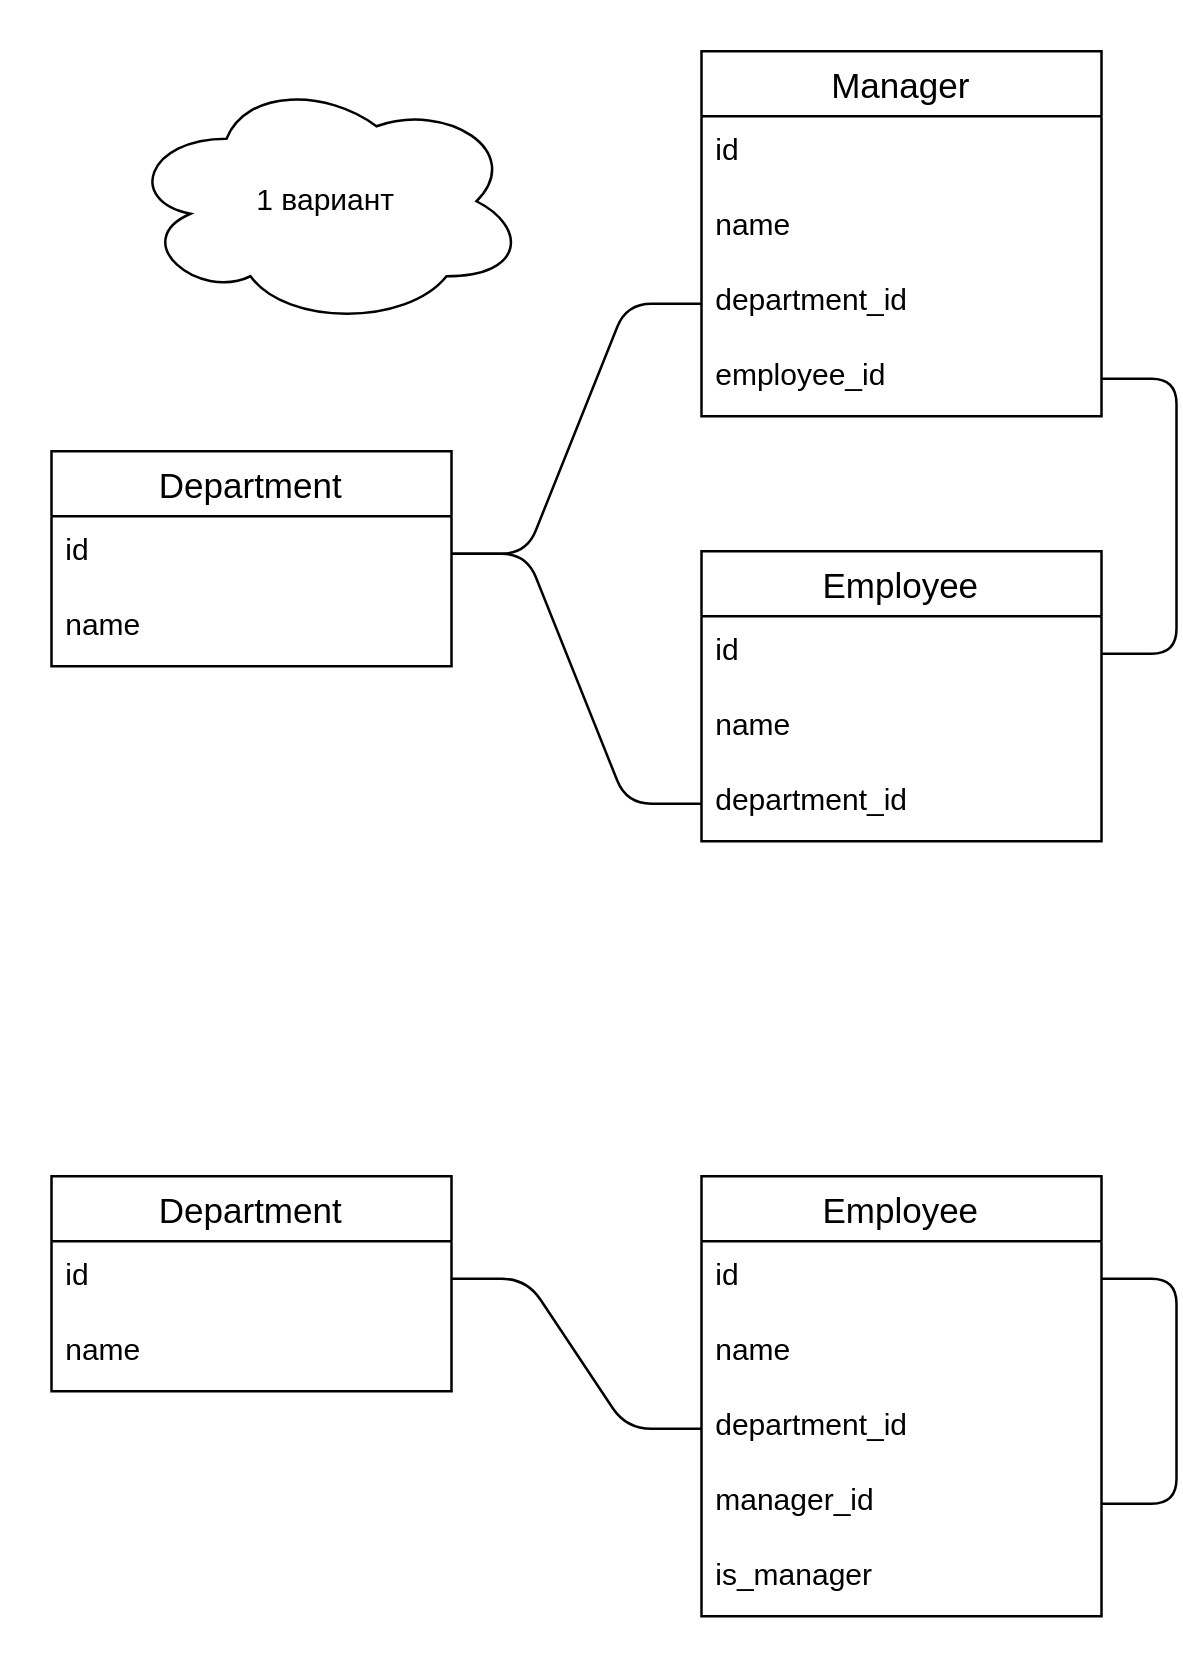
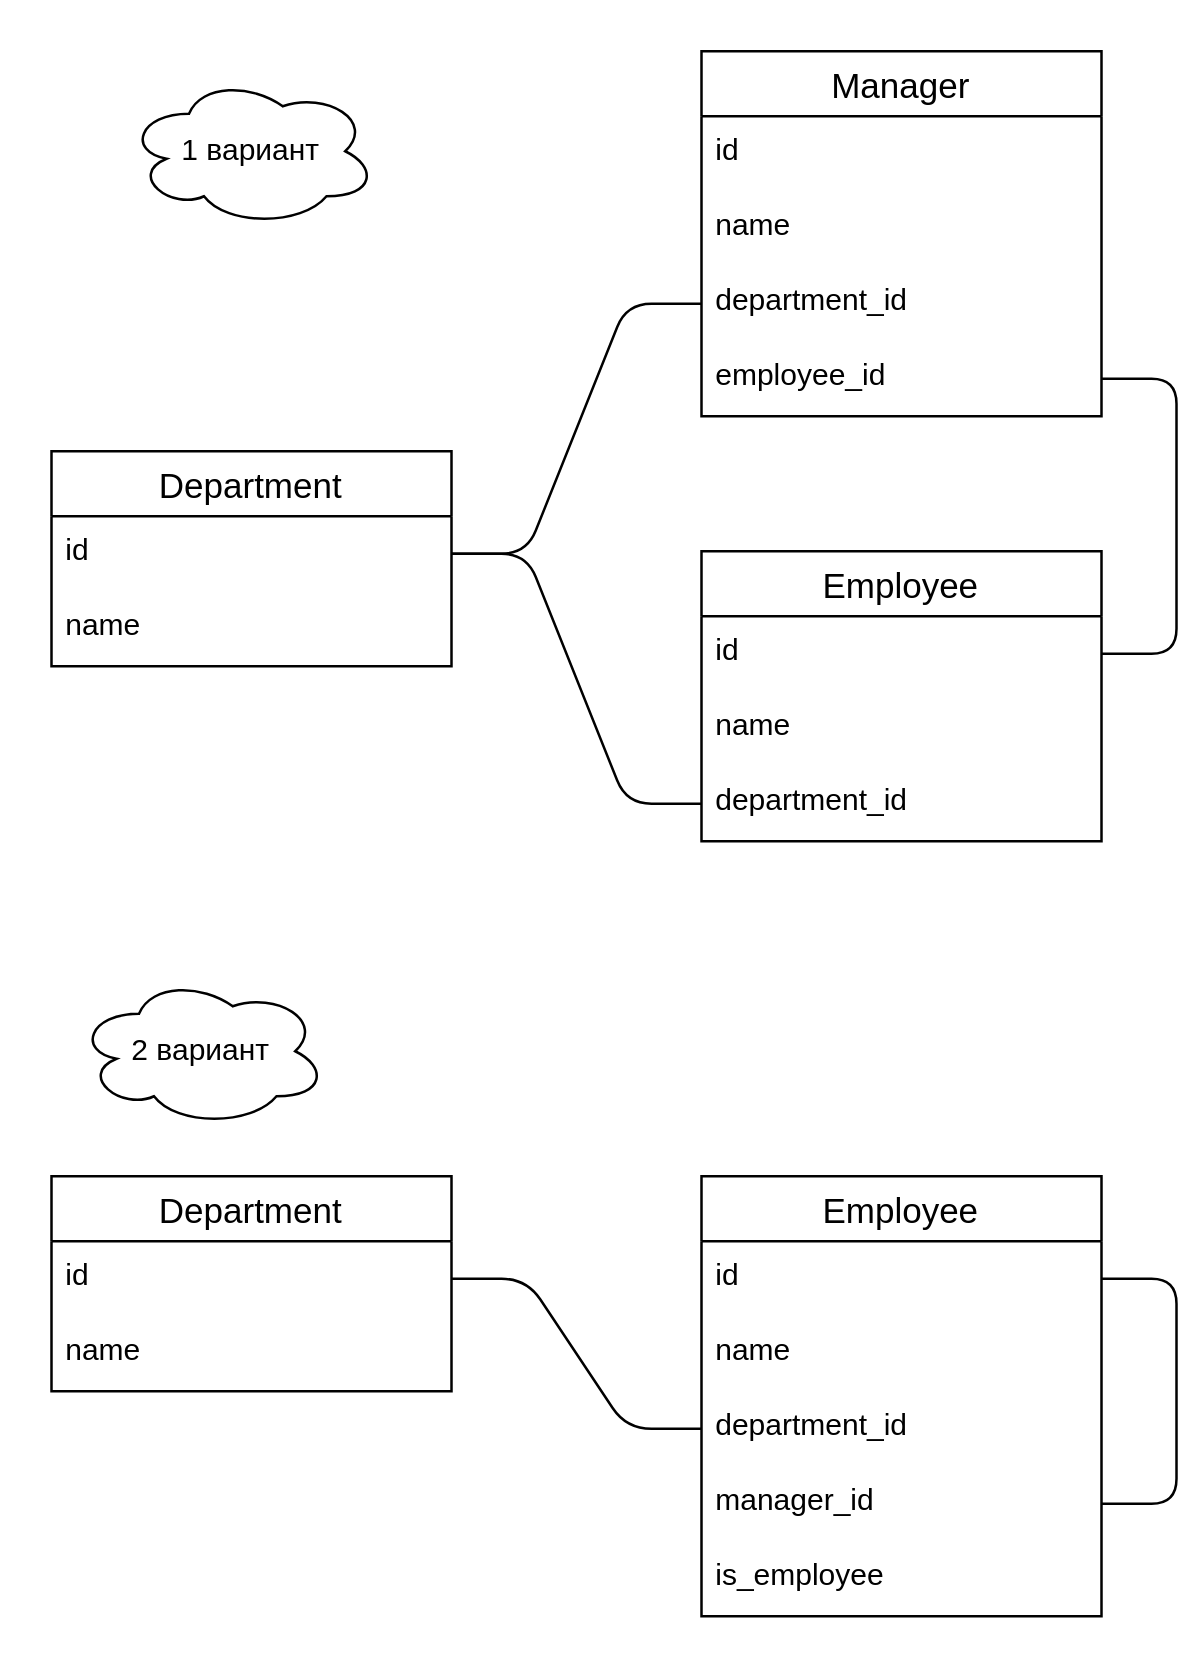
node "1 вариант": size 400x250 -> 250x150
node "2 вариант": added
node "is_manager": label "is_manager" -> "is_employee"
